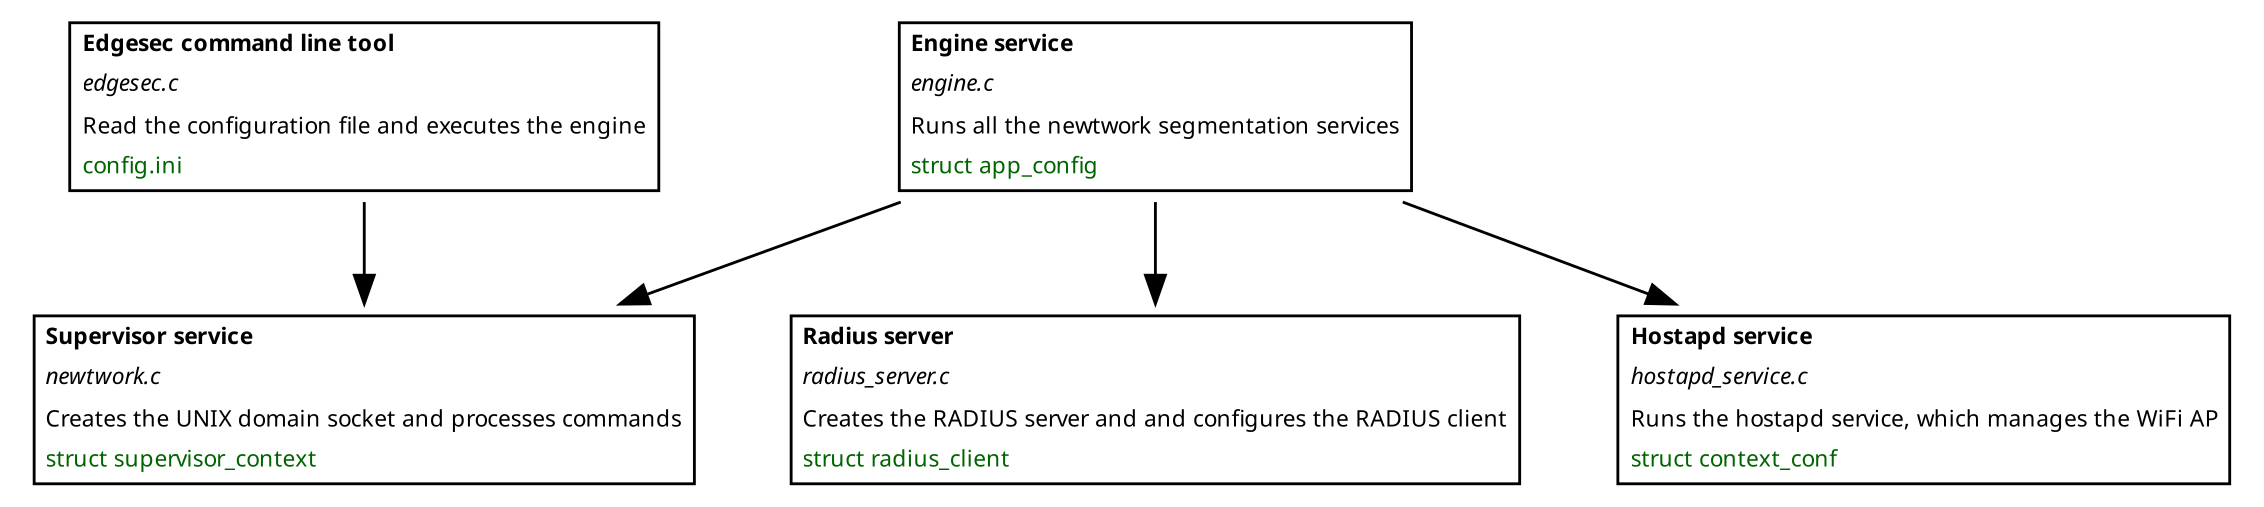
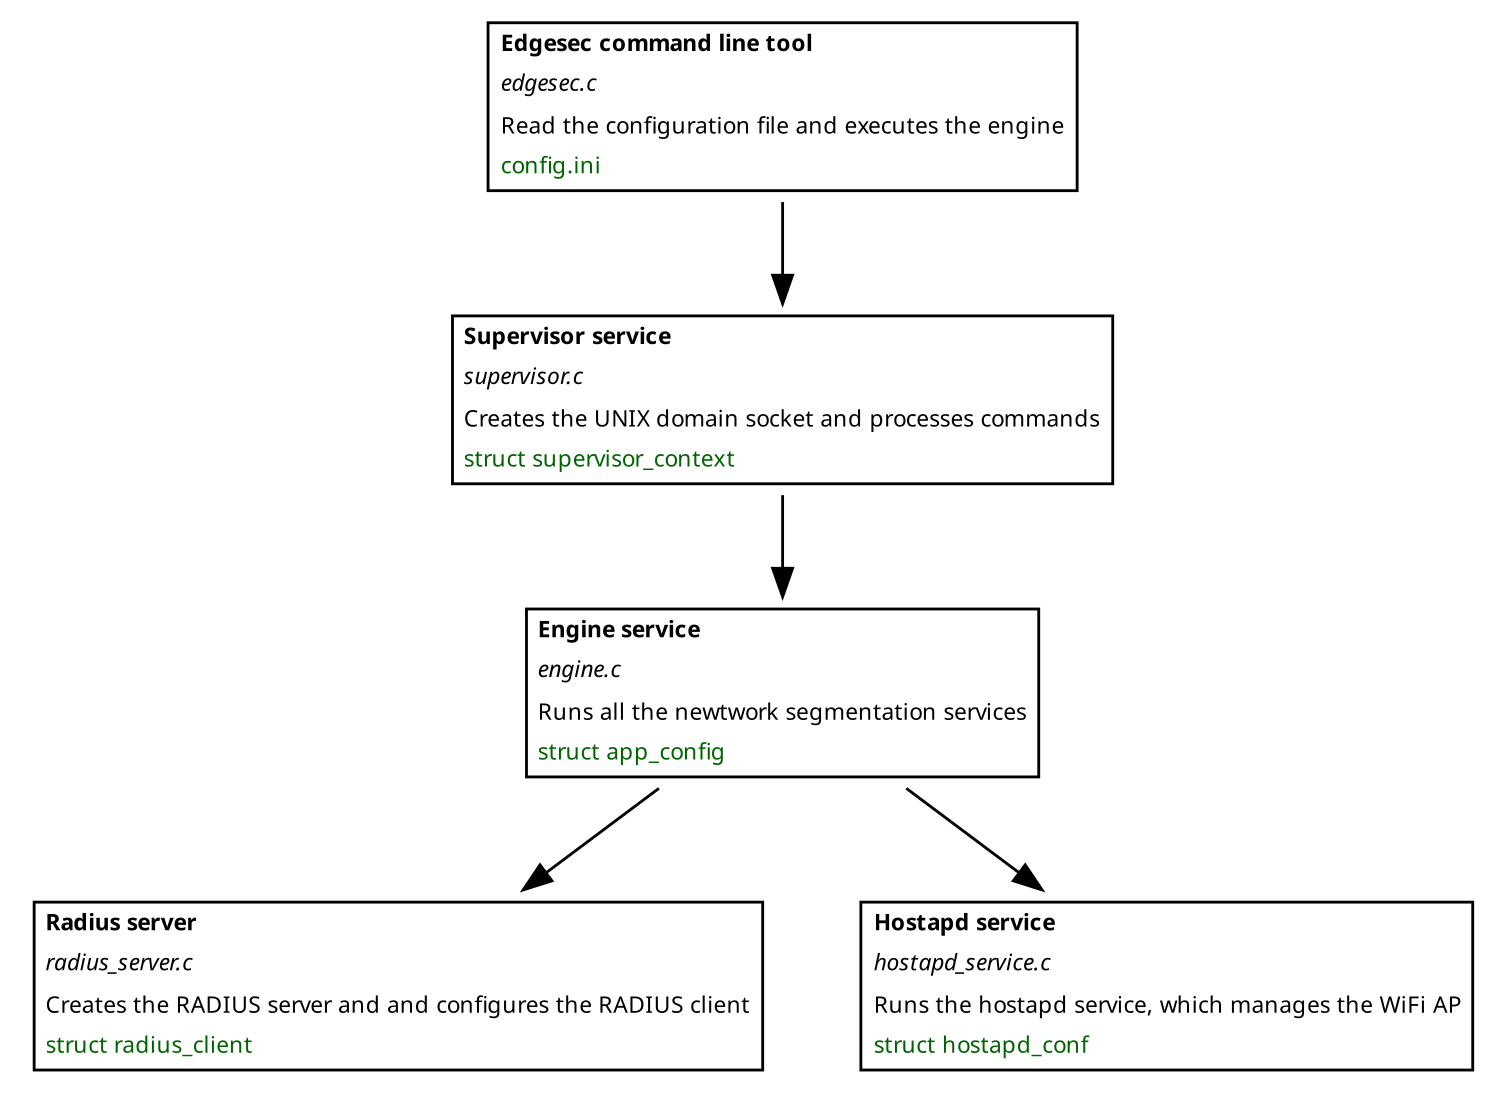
edge "Engine service" -> "Supervisor service": reversed
node "Supervisor service": text "newtwork.c" -> "supervisor.c"
node "Hostapd service": text "struct context_conf" -> "struct hostapd_conf"
